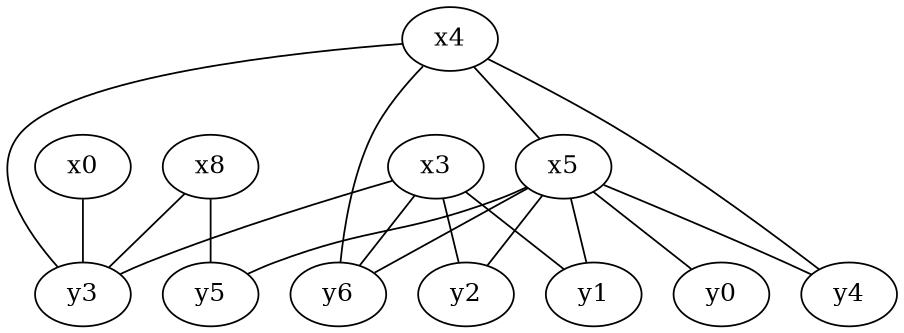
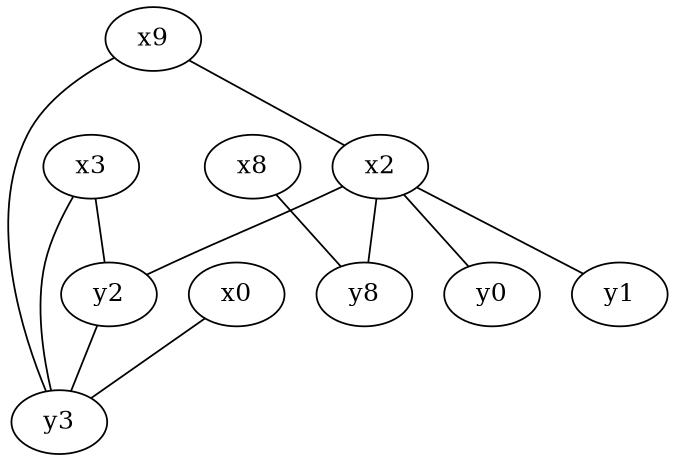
node "x4": label "x4" -> "x9"
node "x5": label "x5" -> "x2"
edge "x3" -- "y1": removed
edge "x8" -- "y3": now "y2" -- "y3"
node "y5": label "y5" -> "y8"
node "y6": removed
node "y4": removed
